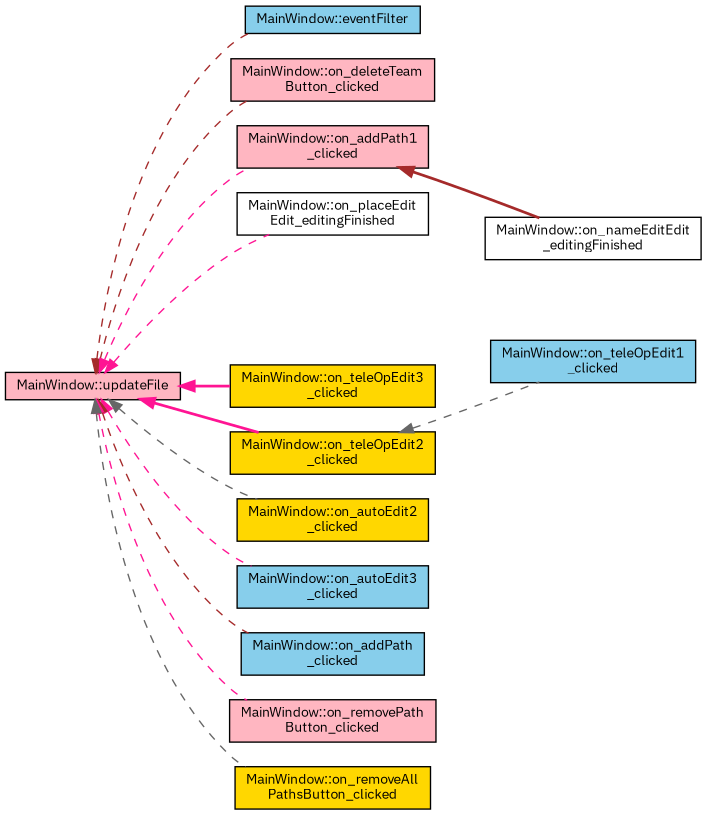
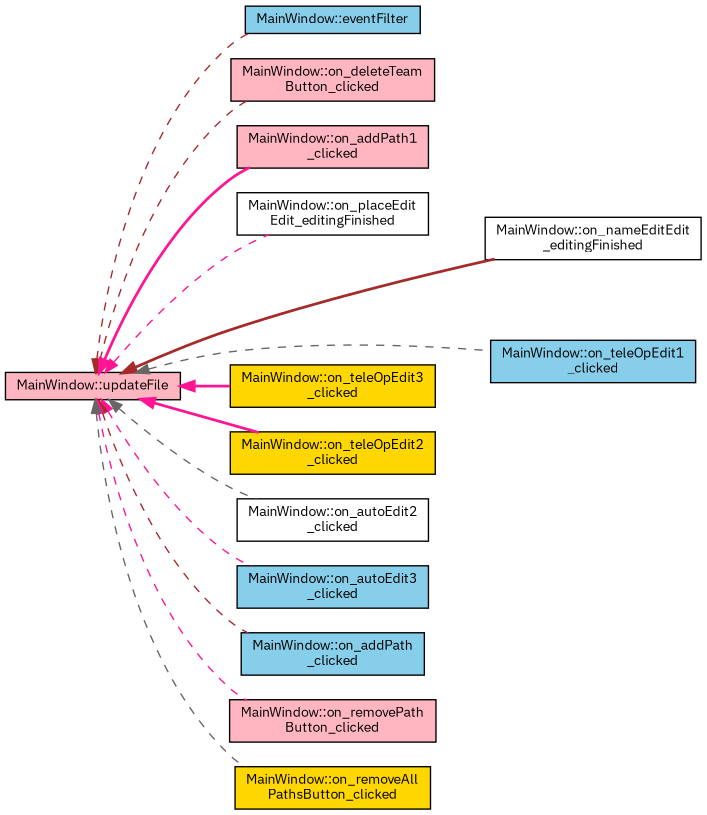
edge "MainWindow::on_nameEditEdit _editingFinished" -> "MainWindow::on_addPath1 _clicked": now "MainWindow::on_nameEditEdit _editingFinished" -> "MainWindow::updateFile"
edge "MainWindow::on_addPath1 _clicked" -> "MainWindow::updateFile": style dashed -> bold
edge "MainWindow::on_teleOpEdit1 _clicked" -> "MainWindow::on_teleOpEdit2 _clicked": now "MainWindow::on_teleOpEdit1 _clicked" -> "MainWindow::updateFile"
node "MainWindow::on_autoEdit2 _clicked": fillcolor gold -> white
